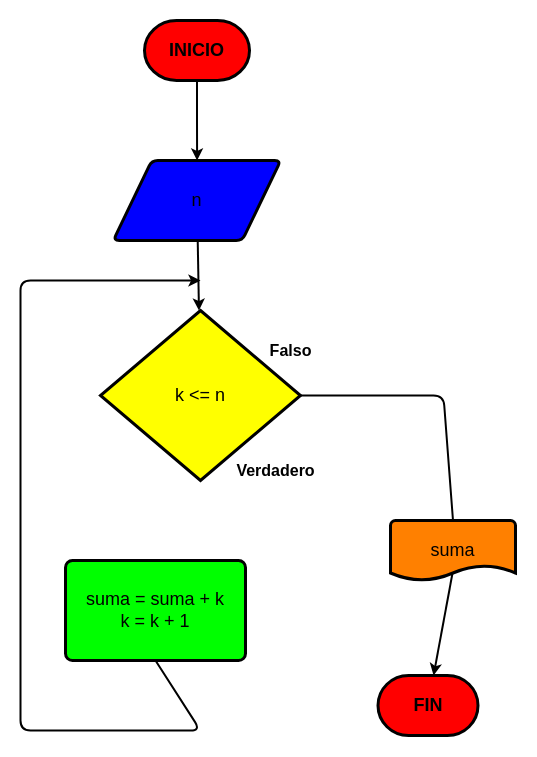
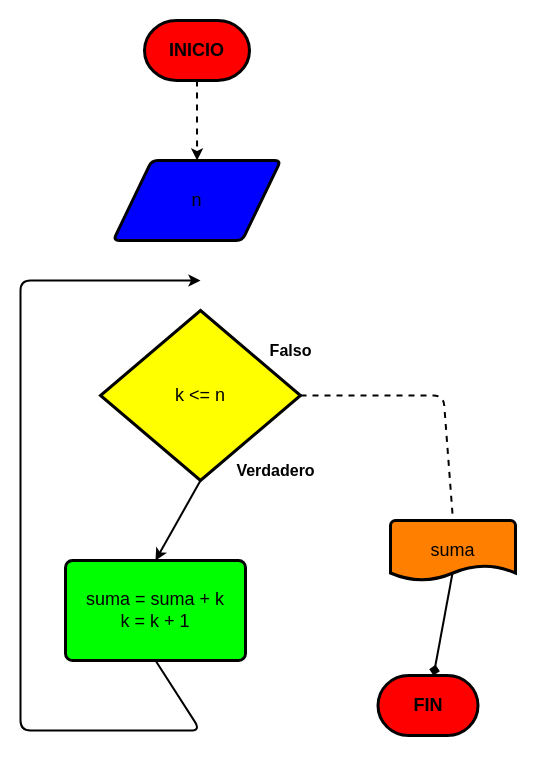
edge "INICIO" -> "n": style solid -> dashed
edge "n" -> "k <= n": removed
edge "k <= n" -- "suma": style solid -> dashed
edge "k <= n" -> "suma = suma + k k = k + 1": added
edge "suma" -> "FIN": arrowhead classic -> diamond
